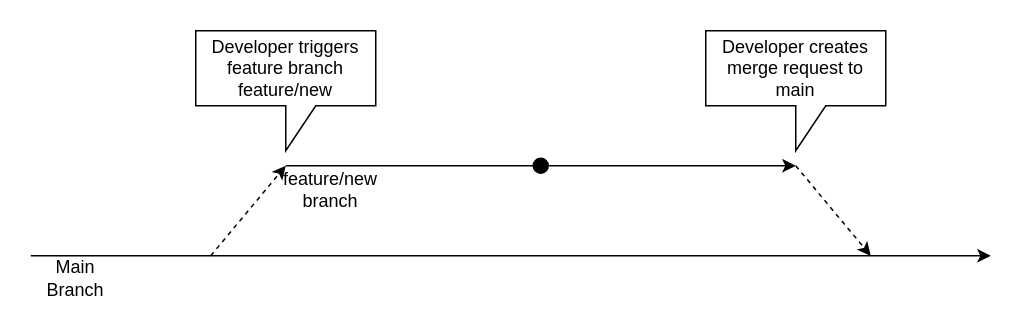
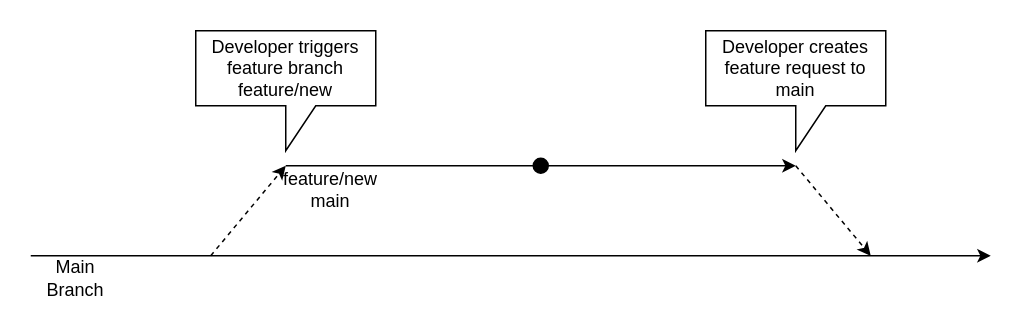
node "Developer creates merge request to main": label "Developer creates merge request to main" -> "Developer creates feature request to main"
node "feature/new branch": label "feature/new branch" -> "feature/new main"
